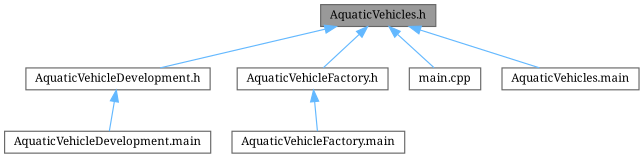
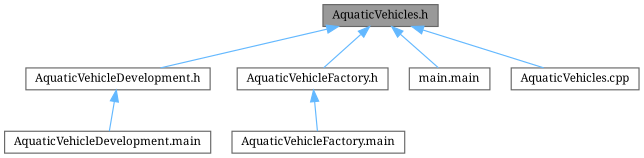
node "main.cpp": label "main.cpp" -> "main.main"
node "AquaticVehicles.main": label "AquaticVehicles.main" -> "AquaticVehicles.cpp"
